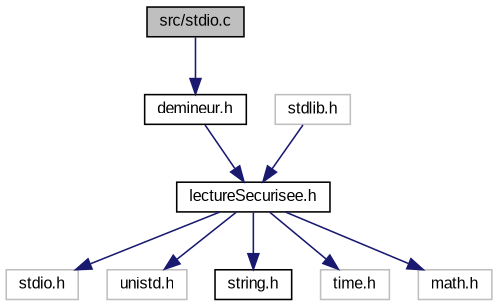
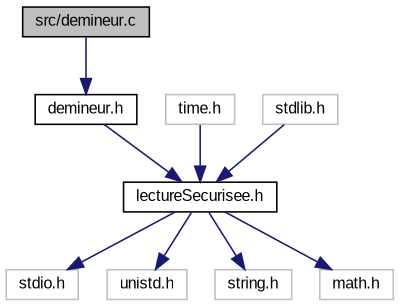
node "src/stdio.c": label "src/stdio.c" -> "src/demineur.c"
edge "lectureSecurisee.h" -> "time.h": reversed
node "string.h": color black -> grey75
